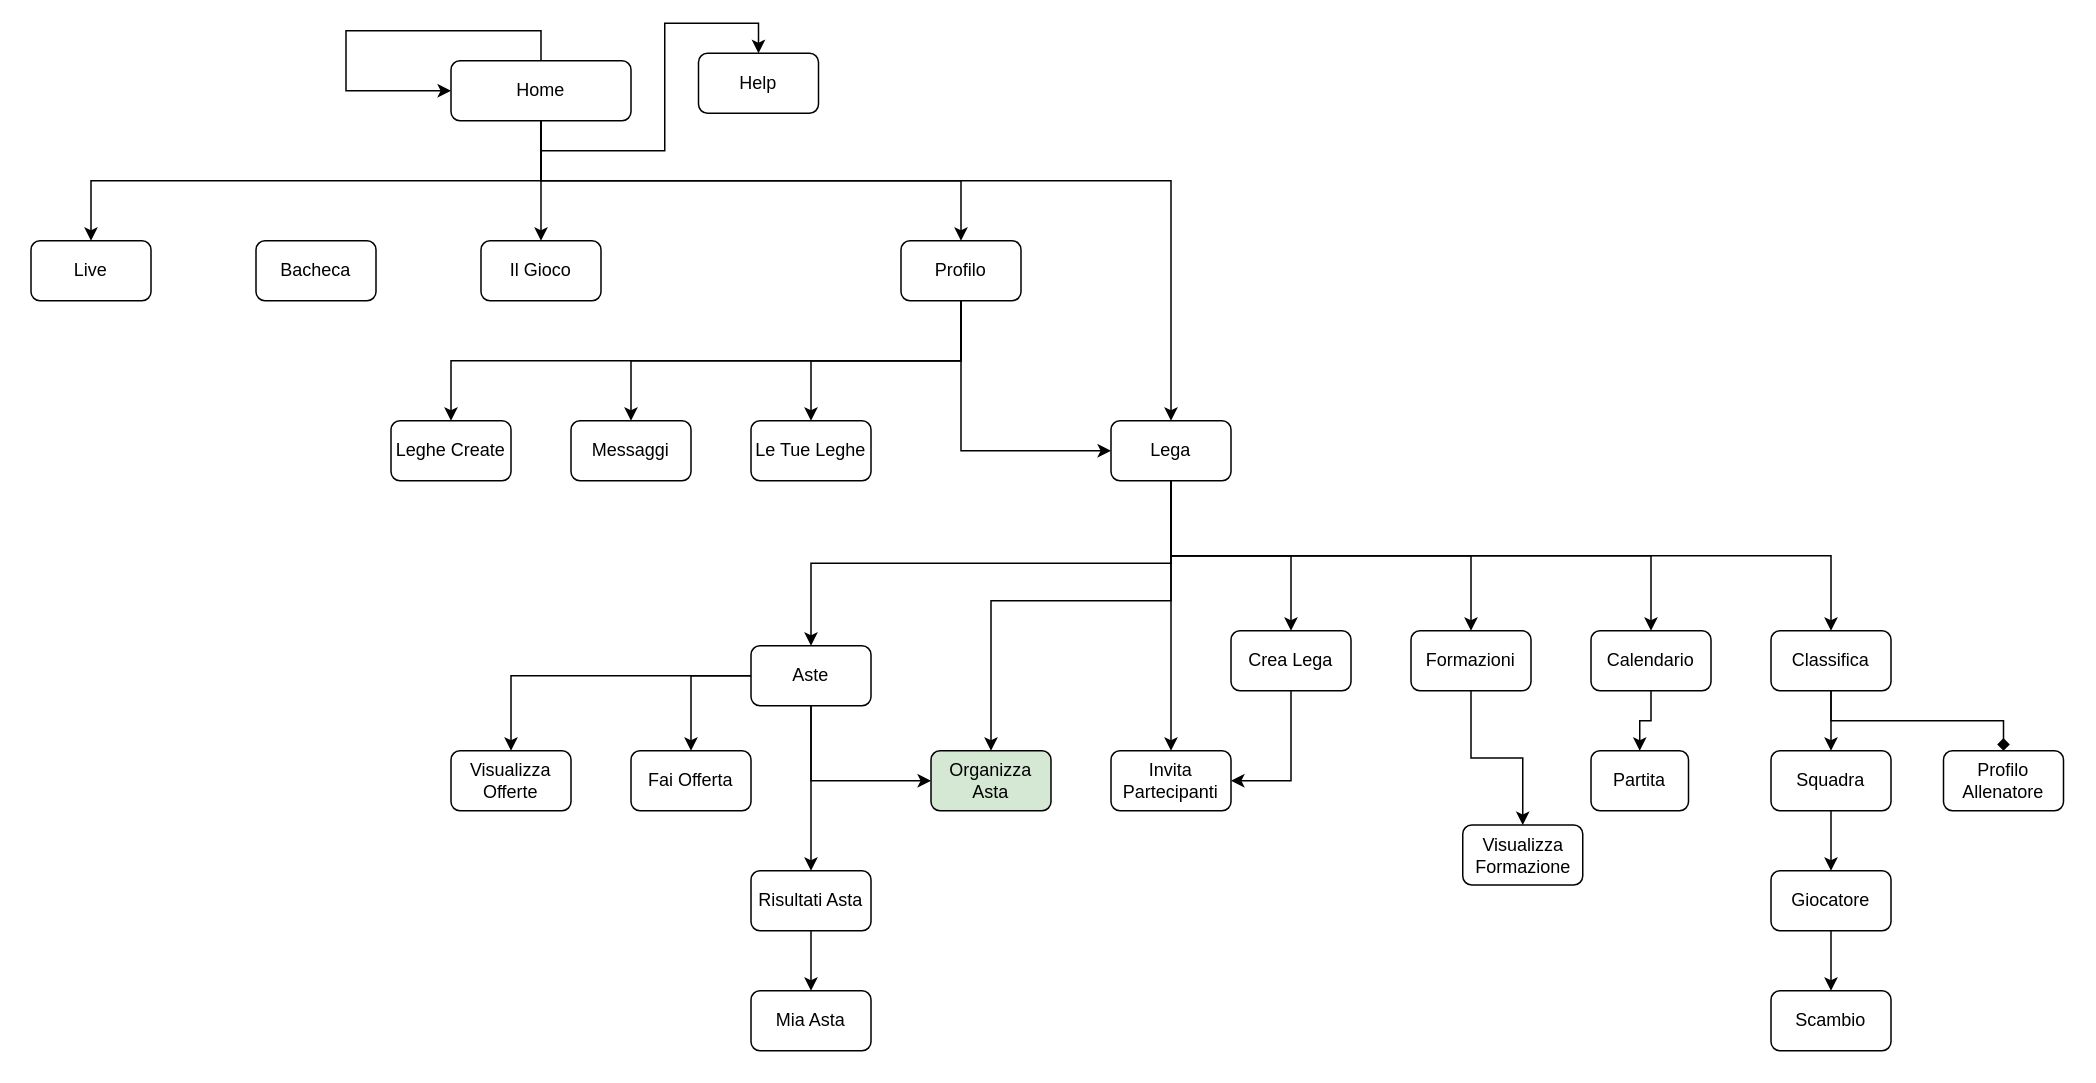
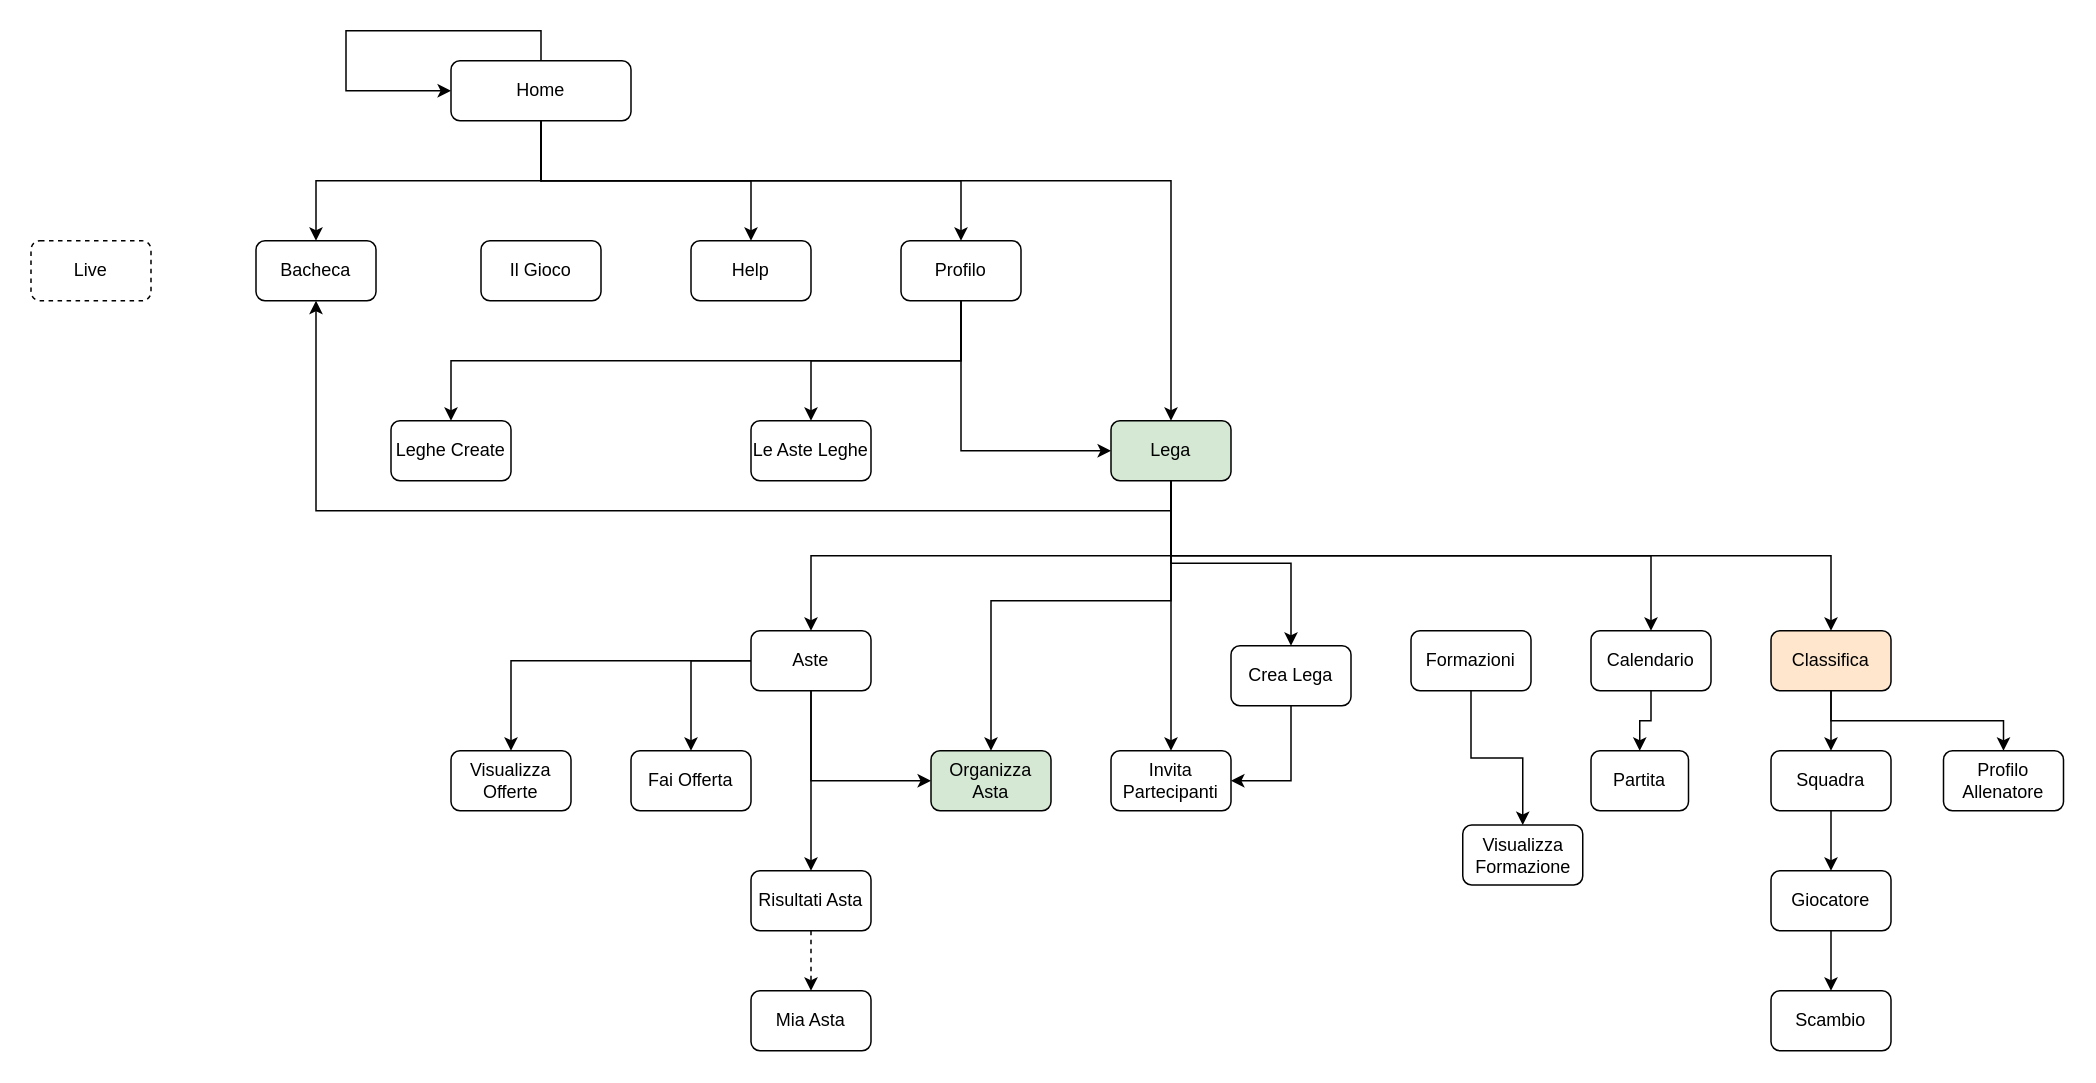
node "Help": moved (758, 83) -> (751, 271)
edge "Home" -> "Live": removed
edge "Home" -> "Bacheca": added
edge "Home" -> "Il Gioco": removed
node "Live": style solid -> dashed
edge "Profilo" -> "Messaggi": removed
node "Messaggi": removed
node "Le Tue Leghe": label "Le Tue Leghe" -> "Le Aste Leghe"
node "Lega": fillcolor #ffffff -> #d5e8d4
edge "Lega" -> "Formazioni": now "Lega" -> "Bacheca"
node "Crea Lega": moved (1291, 661) -> (1291, 676)
node "Classifica": fillcolor #ffffff -> #ffe6cc
node "Aste": moved (811, 676) -> (811, 661)
edge "Classifica" -> "Profilo Allenatore": arrowhead diamond -> classic
edge "Risultati Asta" -> "Mia Asta": style solid -> dashed
